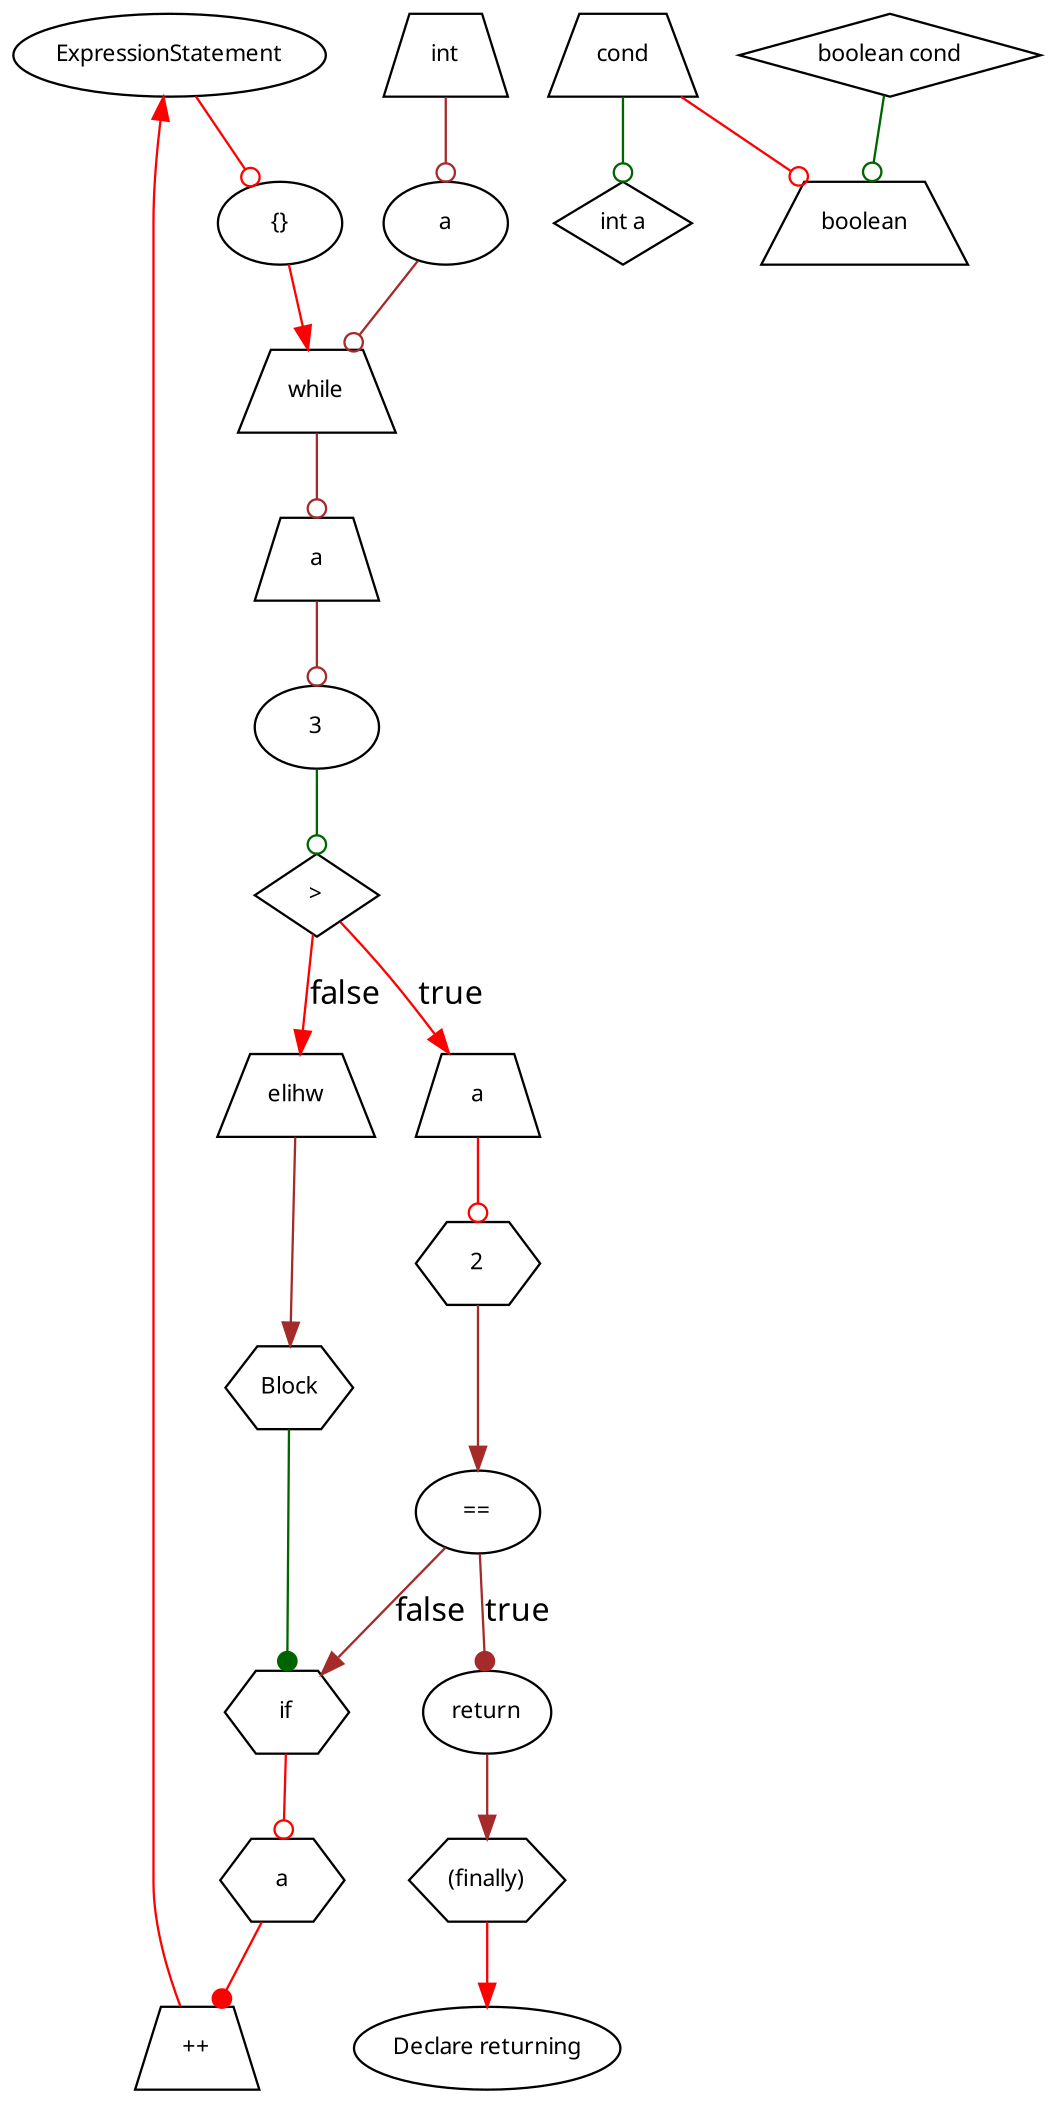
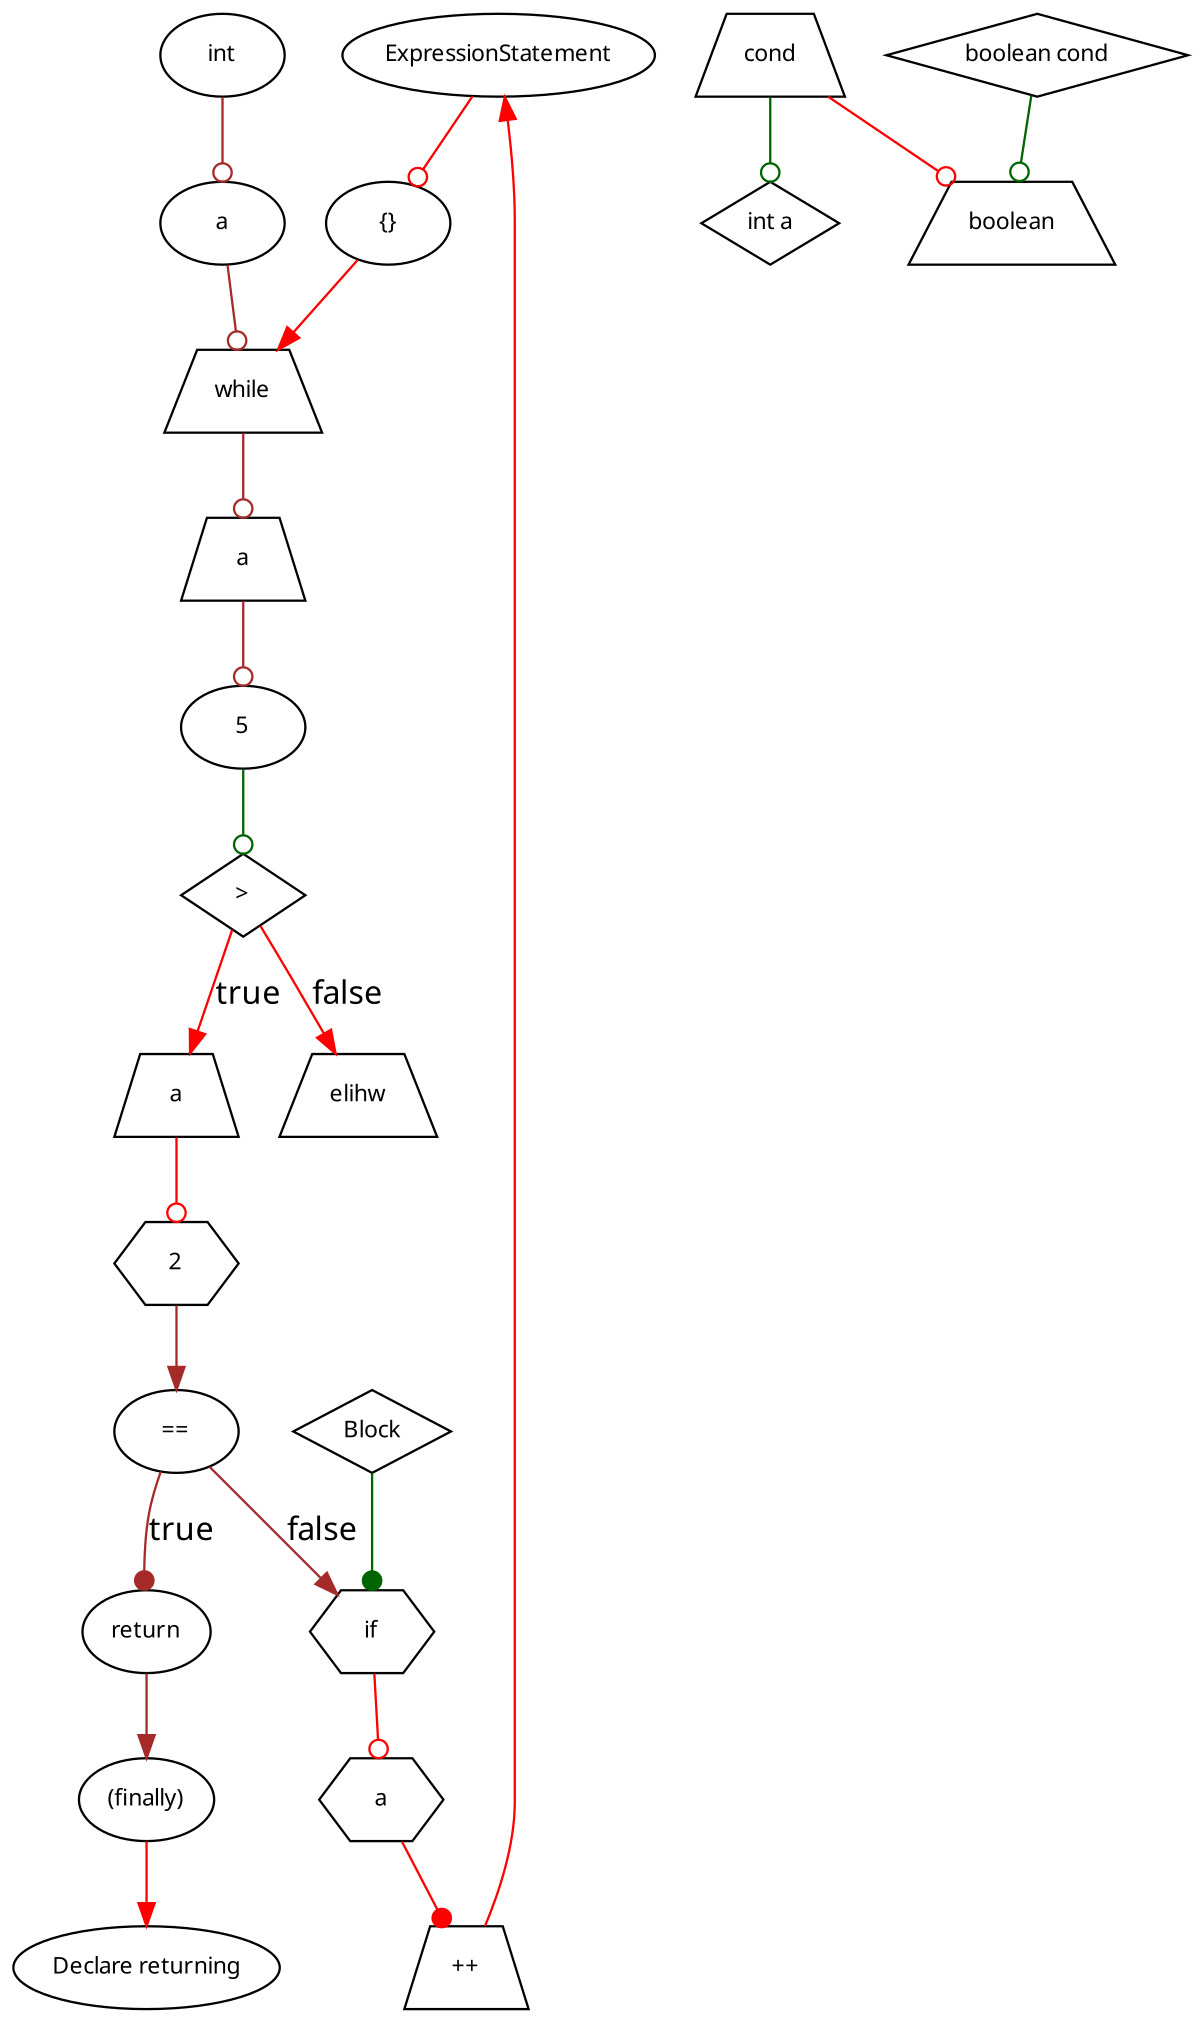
node "int": shape trapezium -> ellipse
node "3": label "3" -> "5"
edge "elihw" -> "Block": removed
node "Block": shape hexagon -> diamond
node "(finally)": shape hexagon -> ellipse
